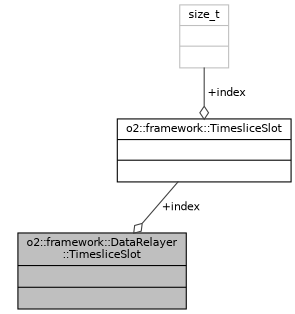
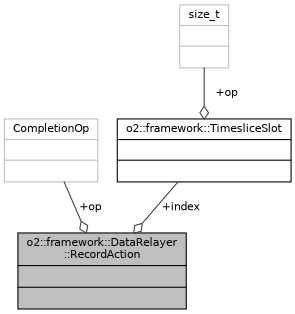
edge "size_t" -> "o2::framework::TimesliceSlot": label " +index" -> " +op"
node "CompletionOp": added
node "o2::framework::DataRelayer": text "::TimesliceSlot" -> "::RecordAction"
